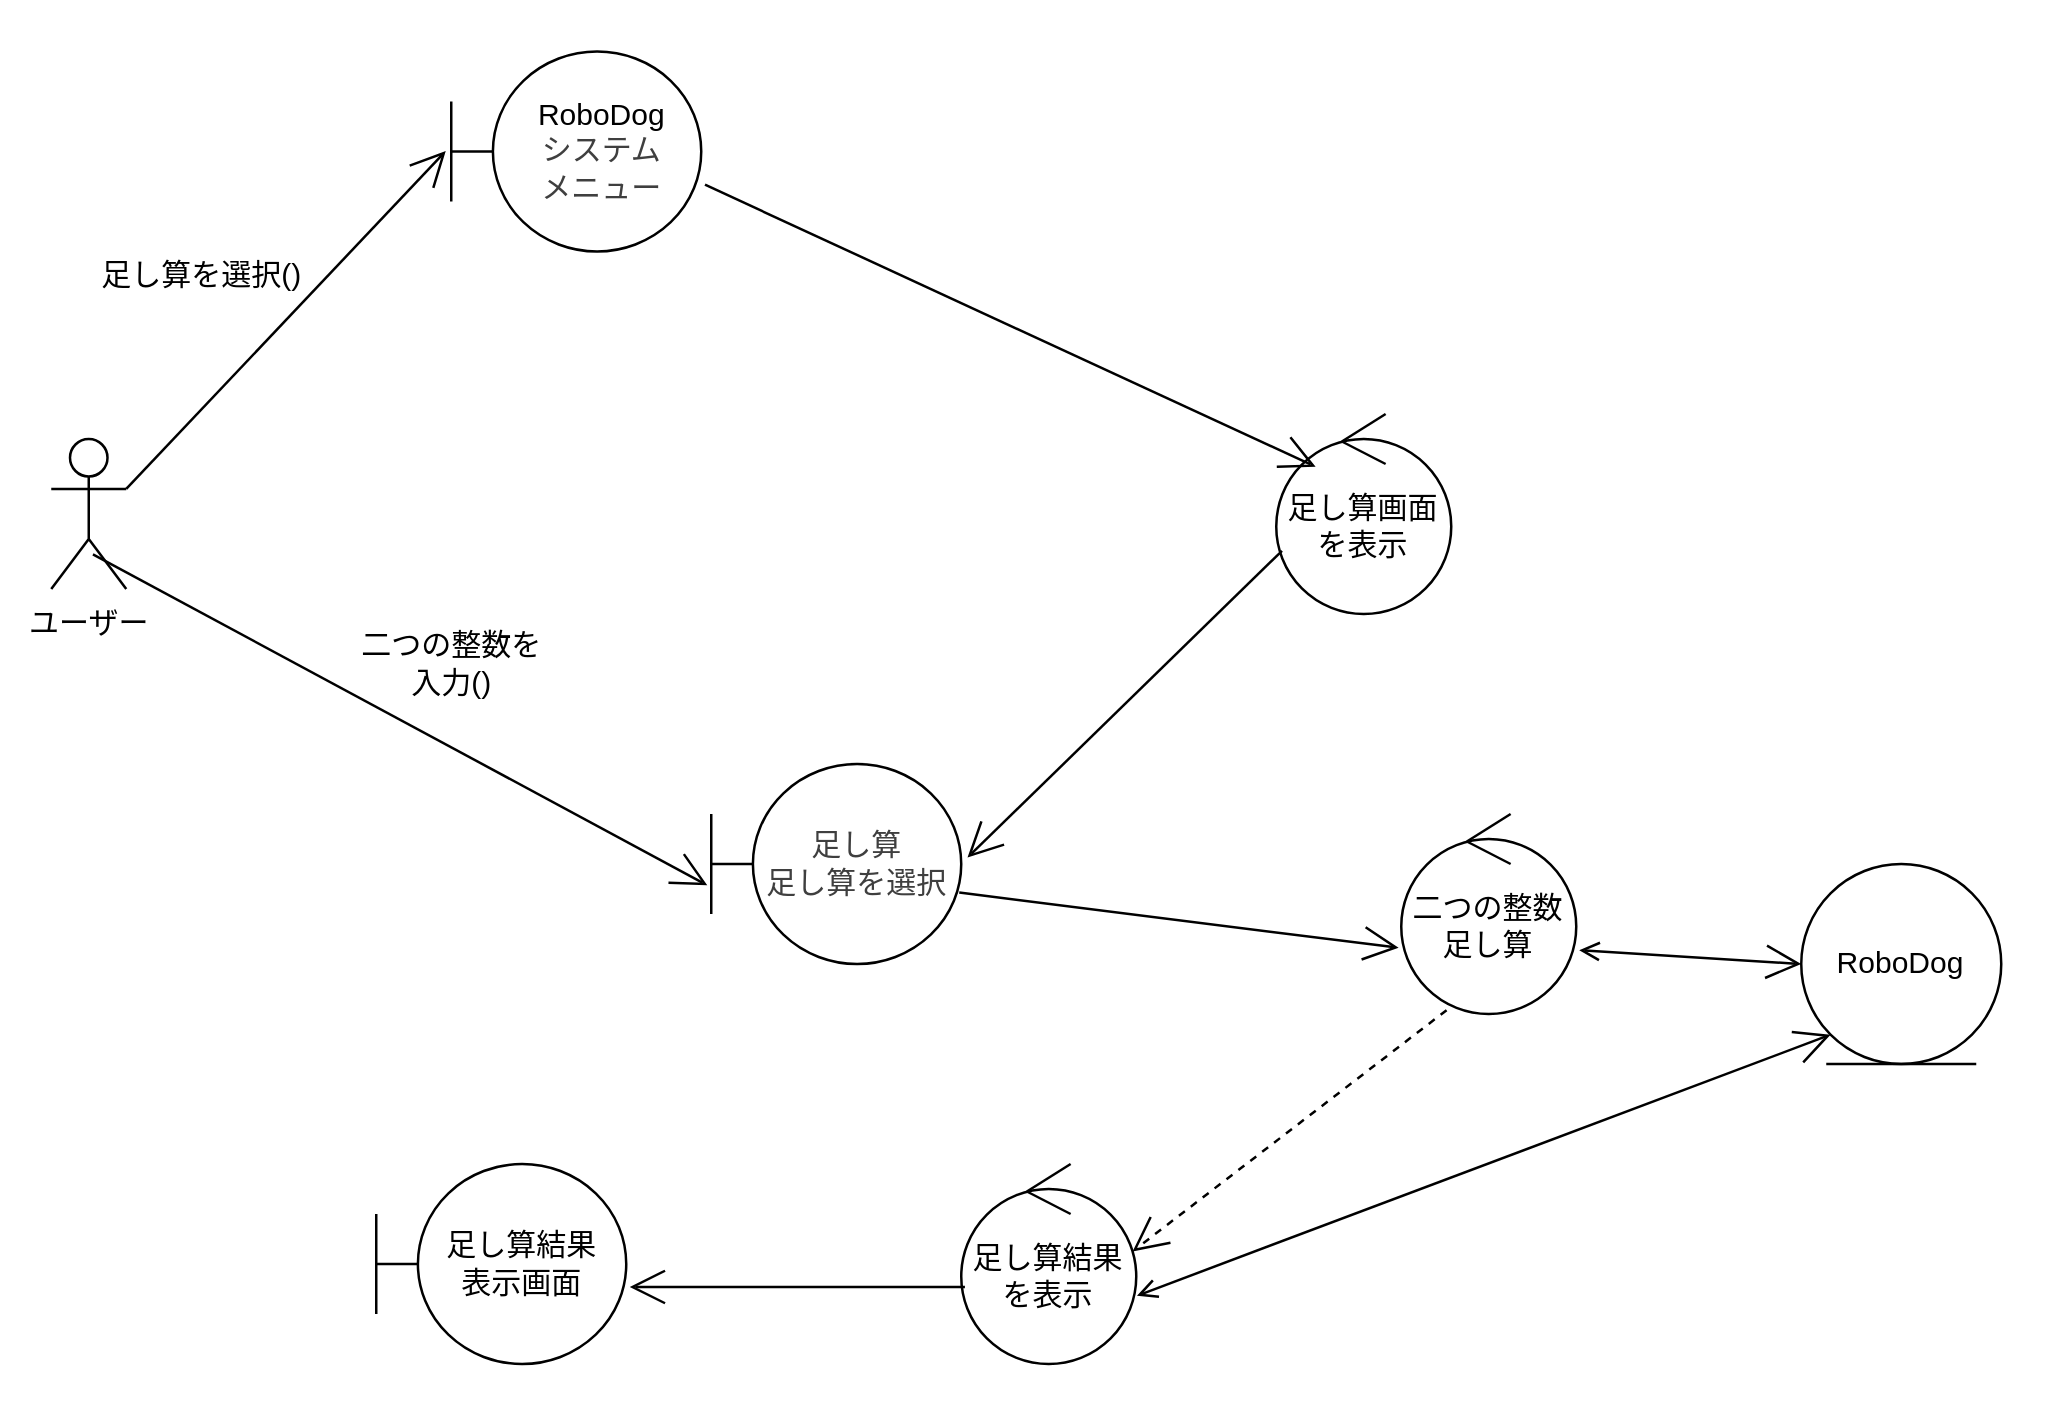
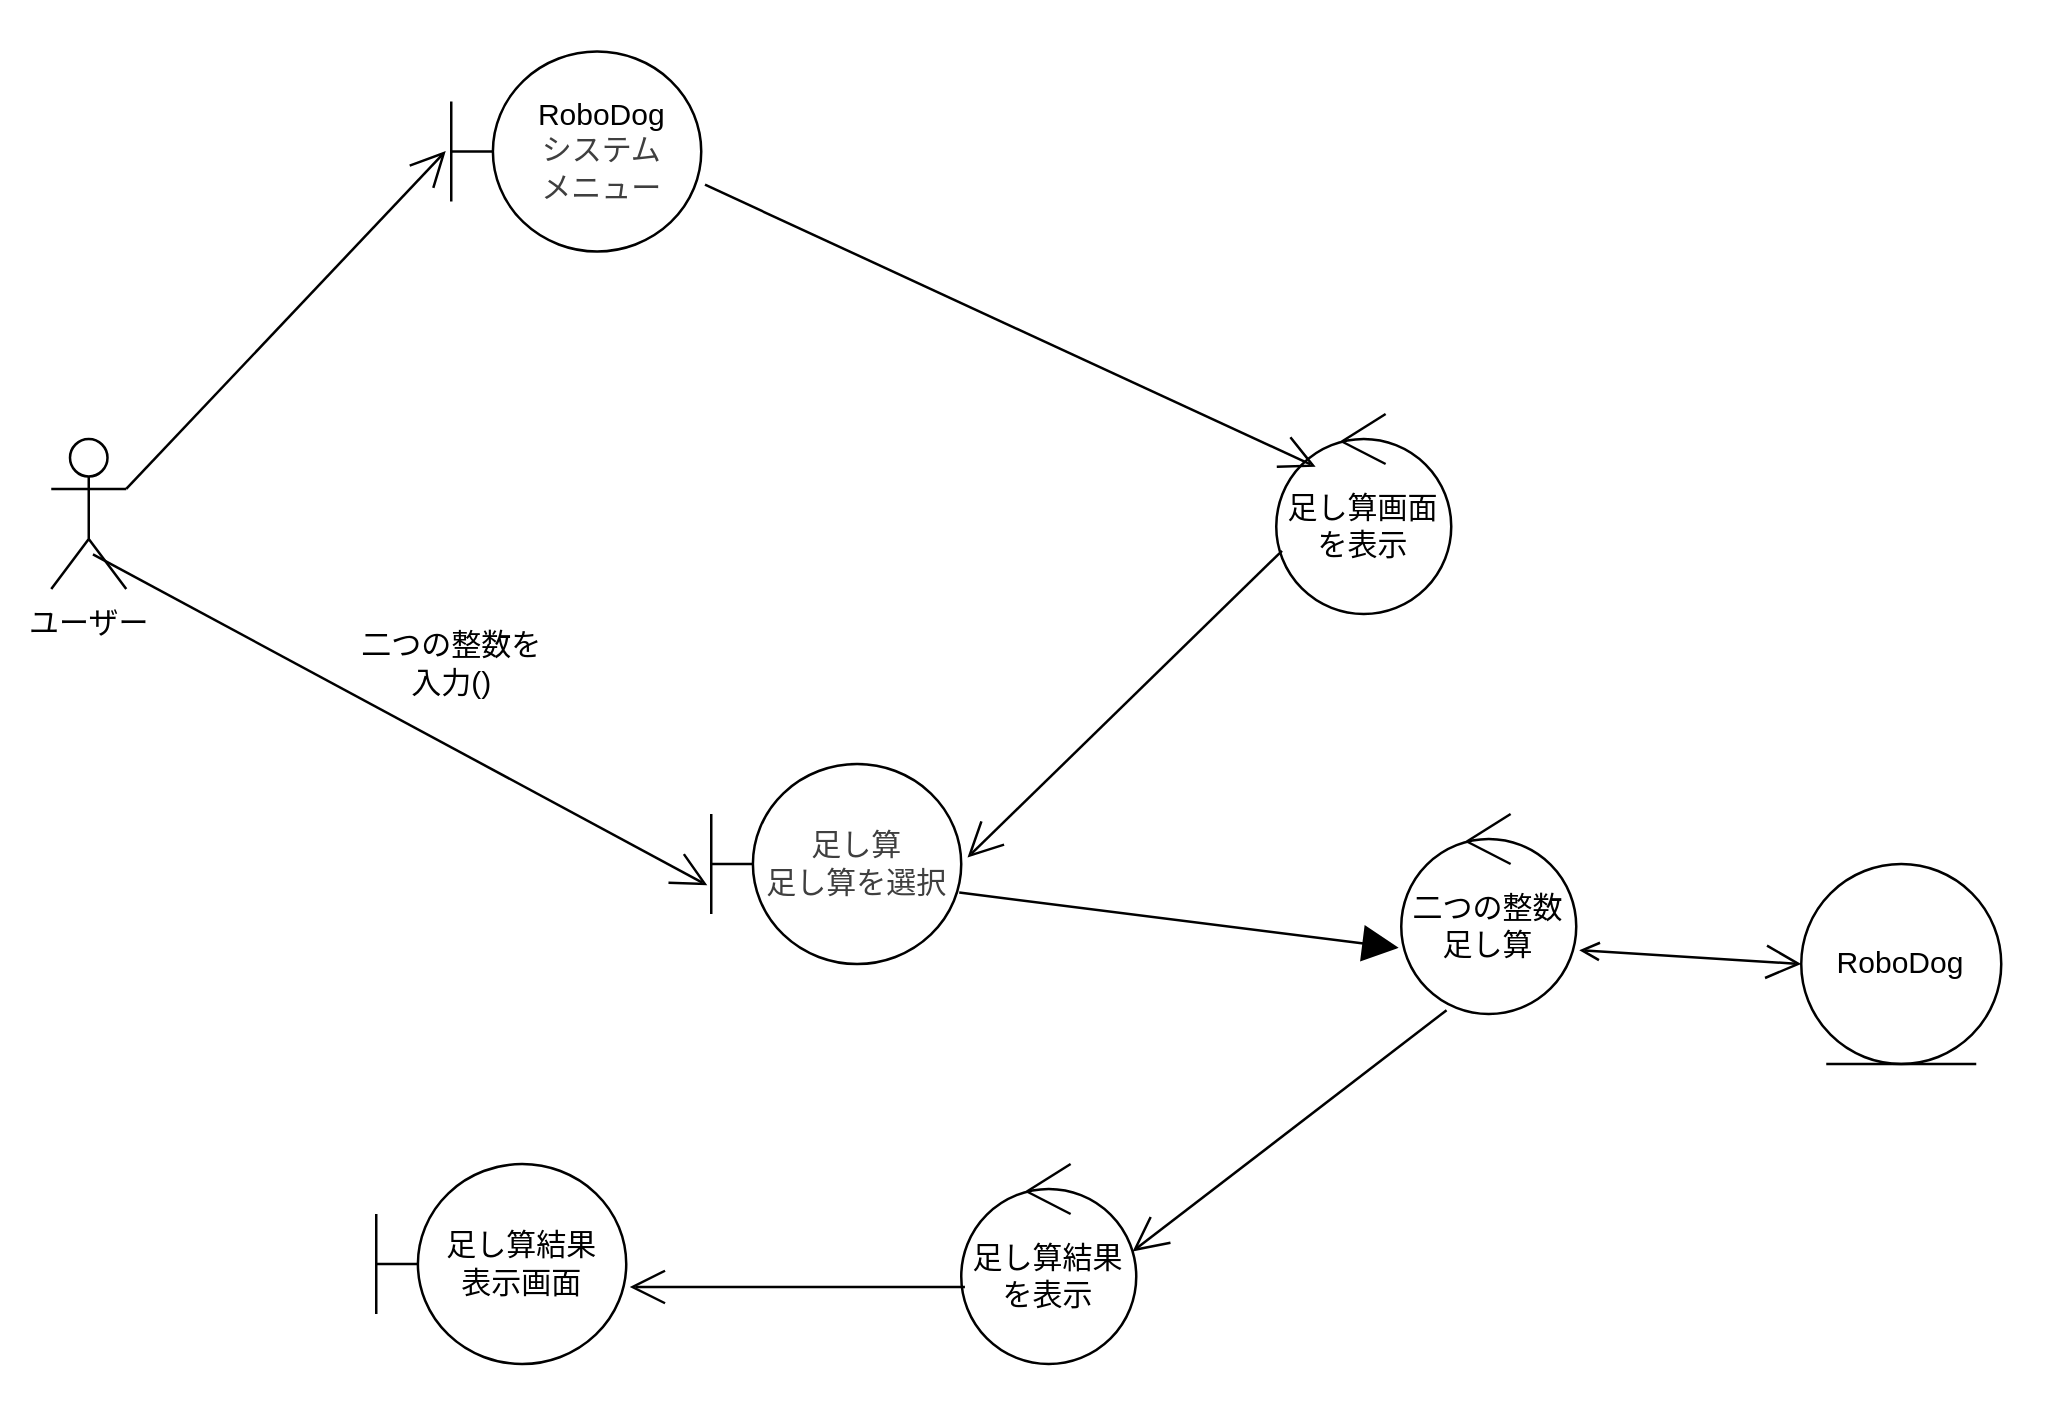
node "足し算を選択()": removed
edge "足し算 足し算を選択" -> "二つの整数 足し算": arrowhead open -> block
edge "二つの整数 足し算" -> "足し算結果を表示": style dashed -> solid
edge "RoboDog" -- "足し算結果を表示": removed
